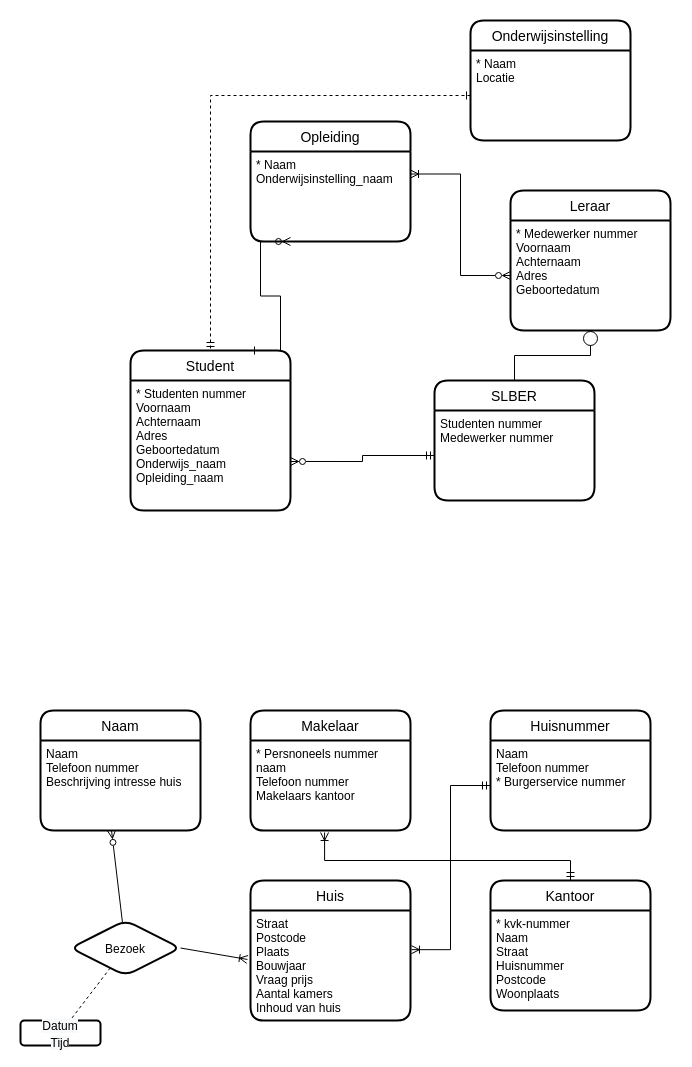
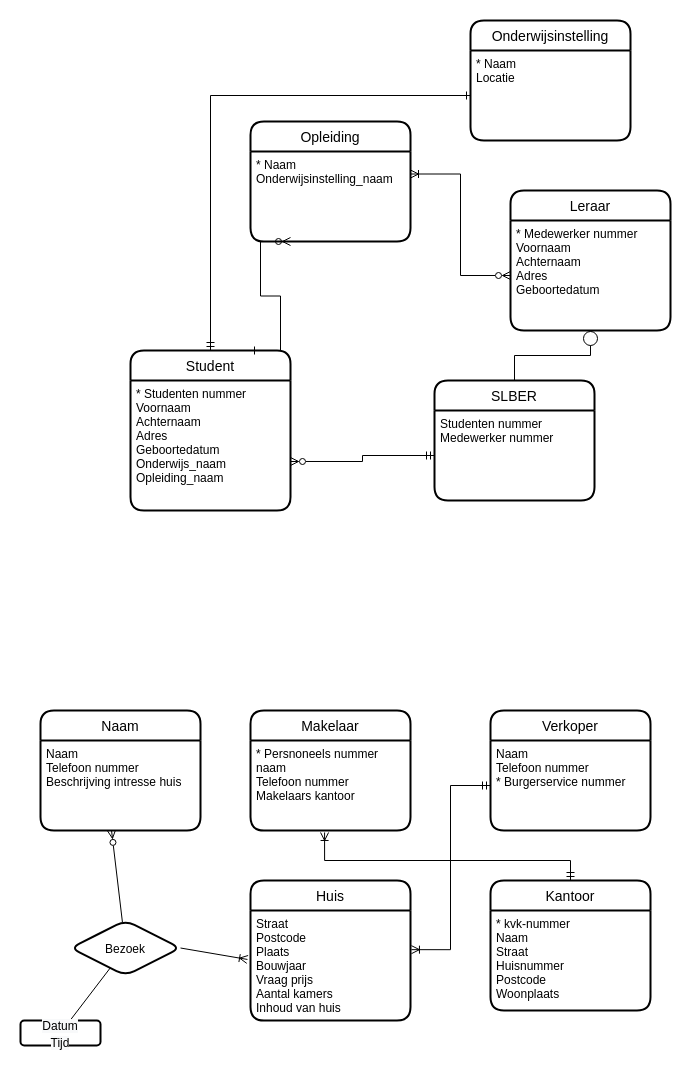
edge "* Naam Locatie" -- "Student": style dashed -> solid
node "Huisnummer": label "Huisnummer" -> "Verkoper"
edge "Bezoek" -- "DatumTijd": style dashed -> solid
